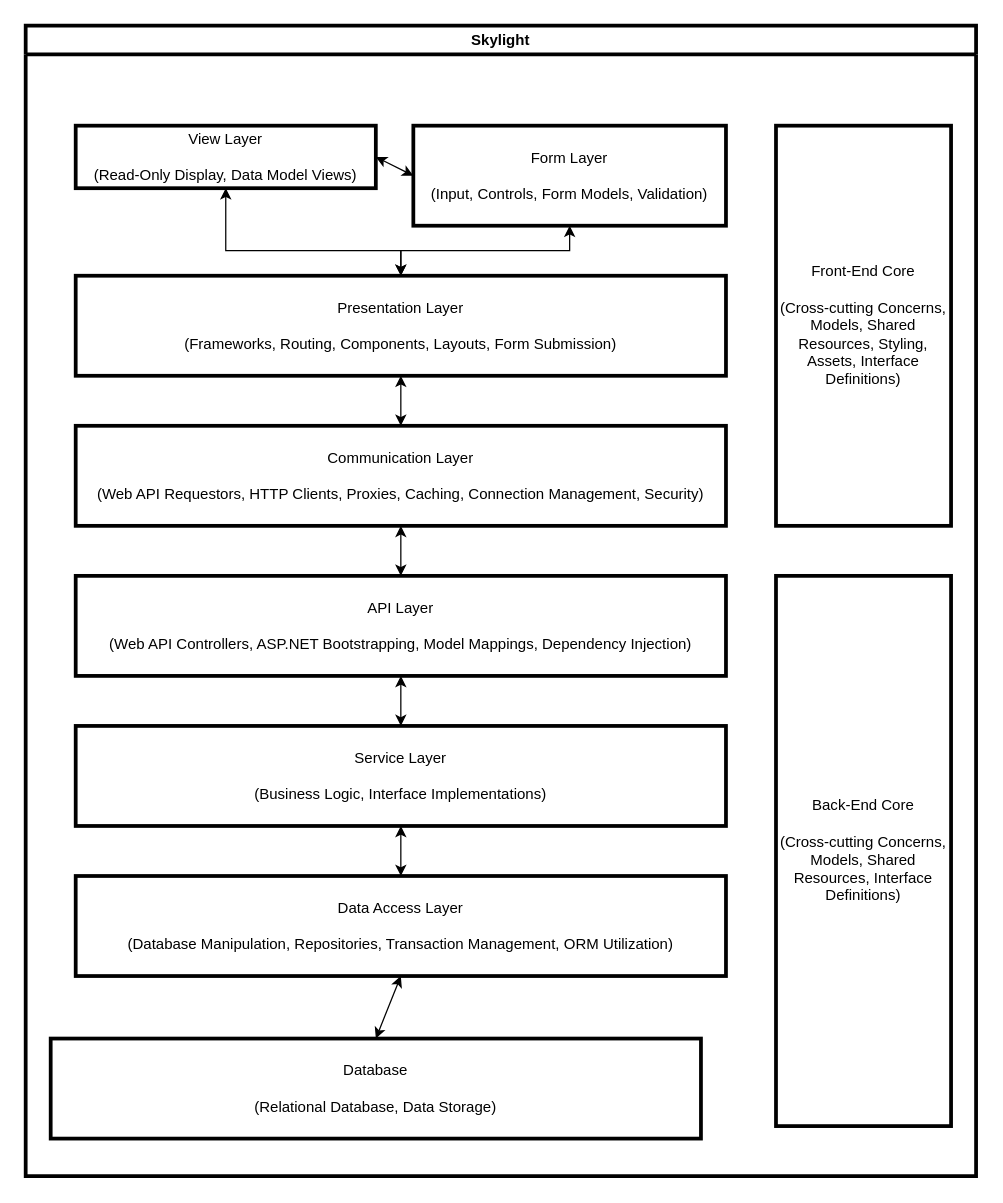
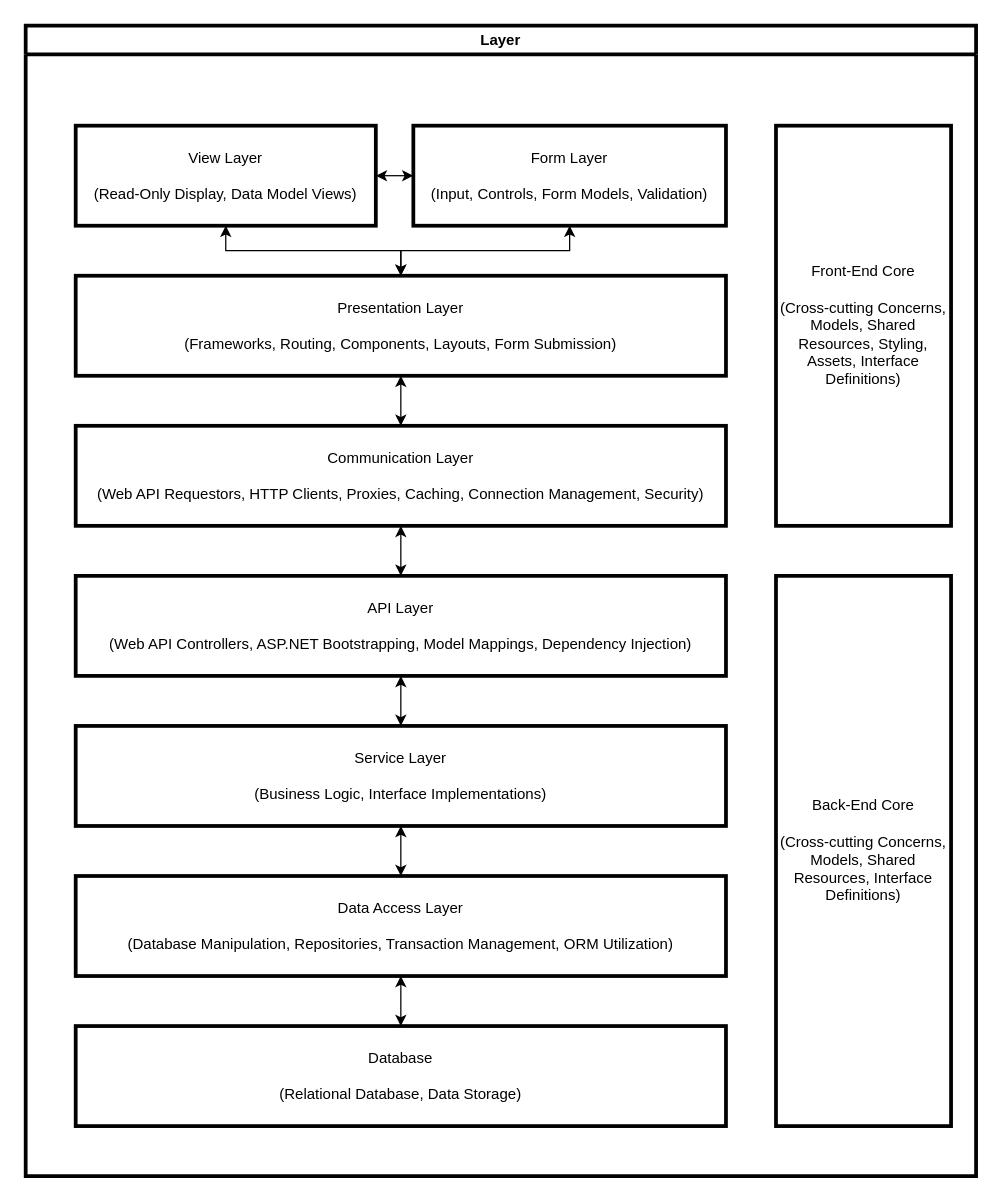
node "Skylight": label "Skylight" -> "Layer"
node "View Layer (Read-Only Display, Data Model Views)": size 300x63 -> 300x100
node "Database (Relational Database, Data Storage)": moved (376, 1088) -> (401, 1076)
